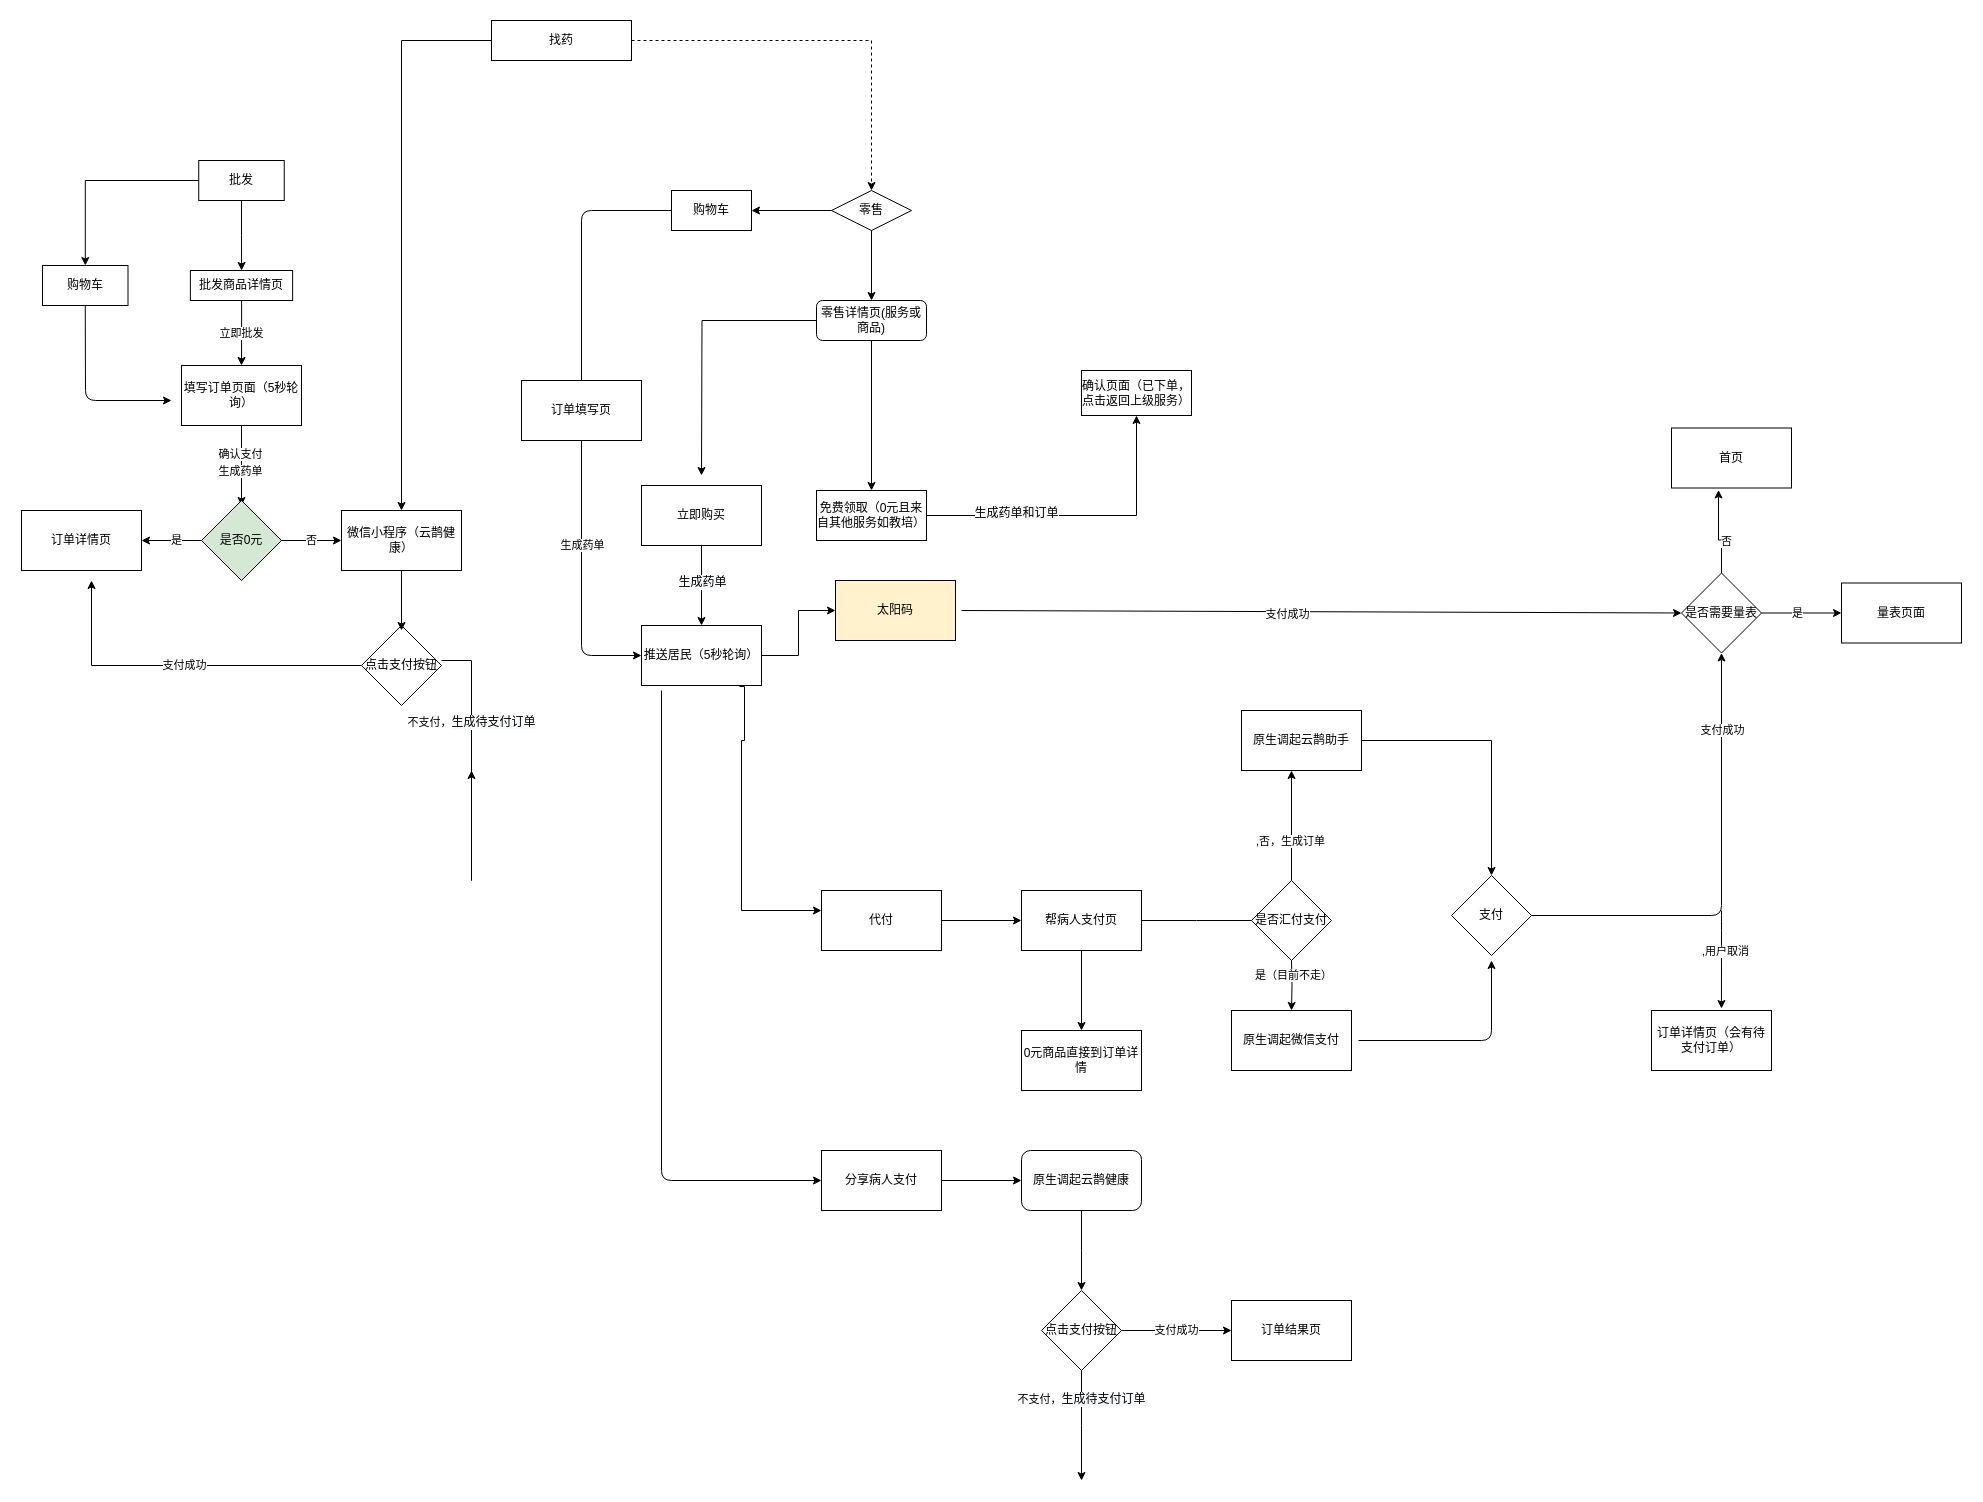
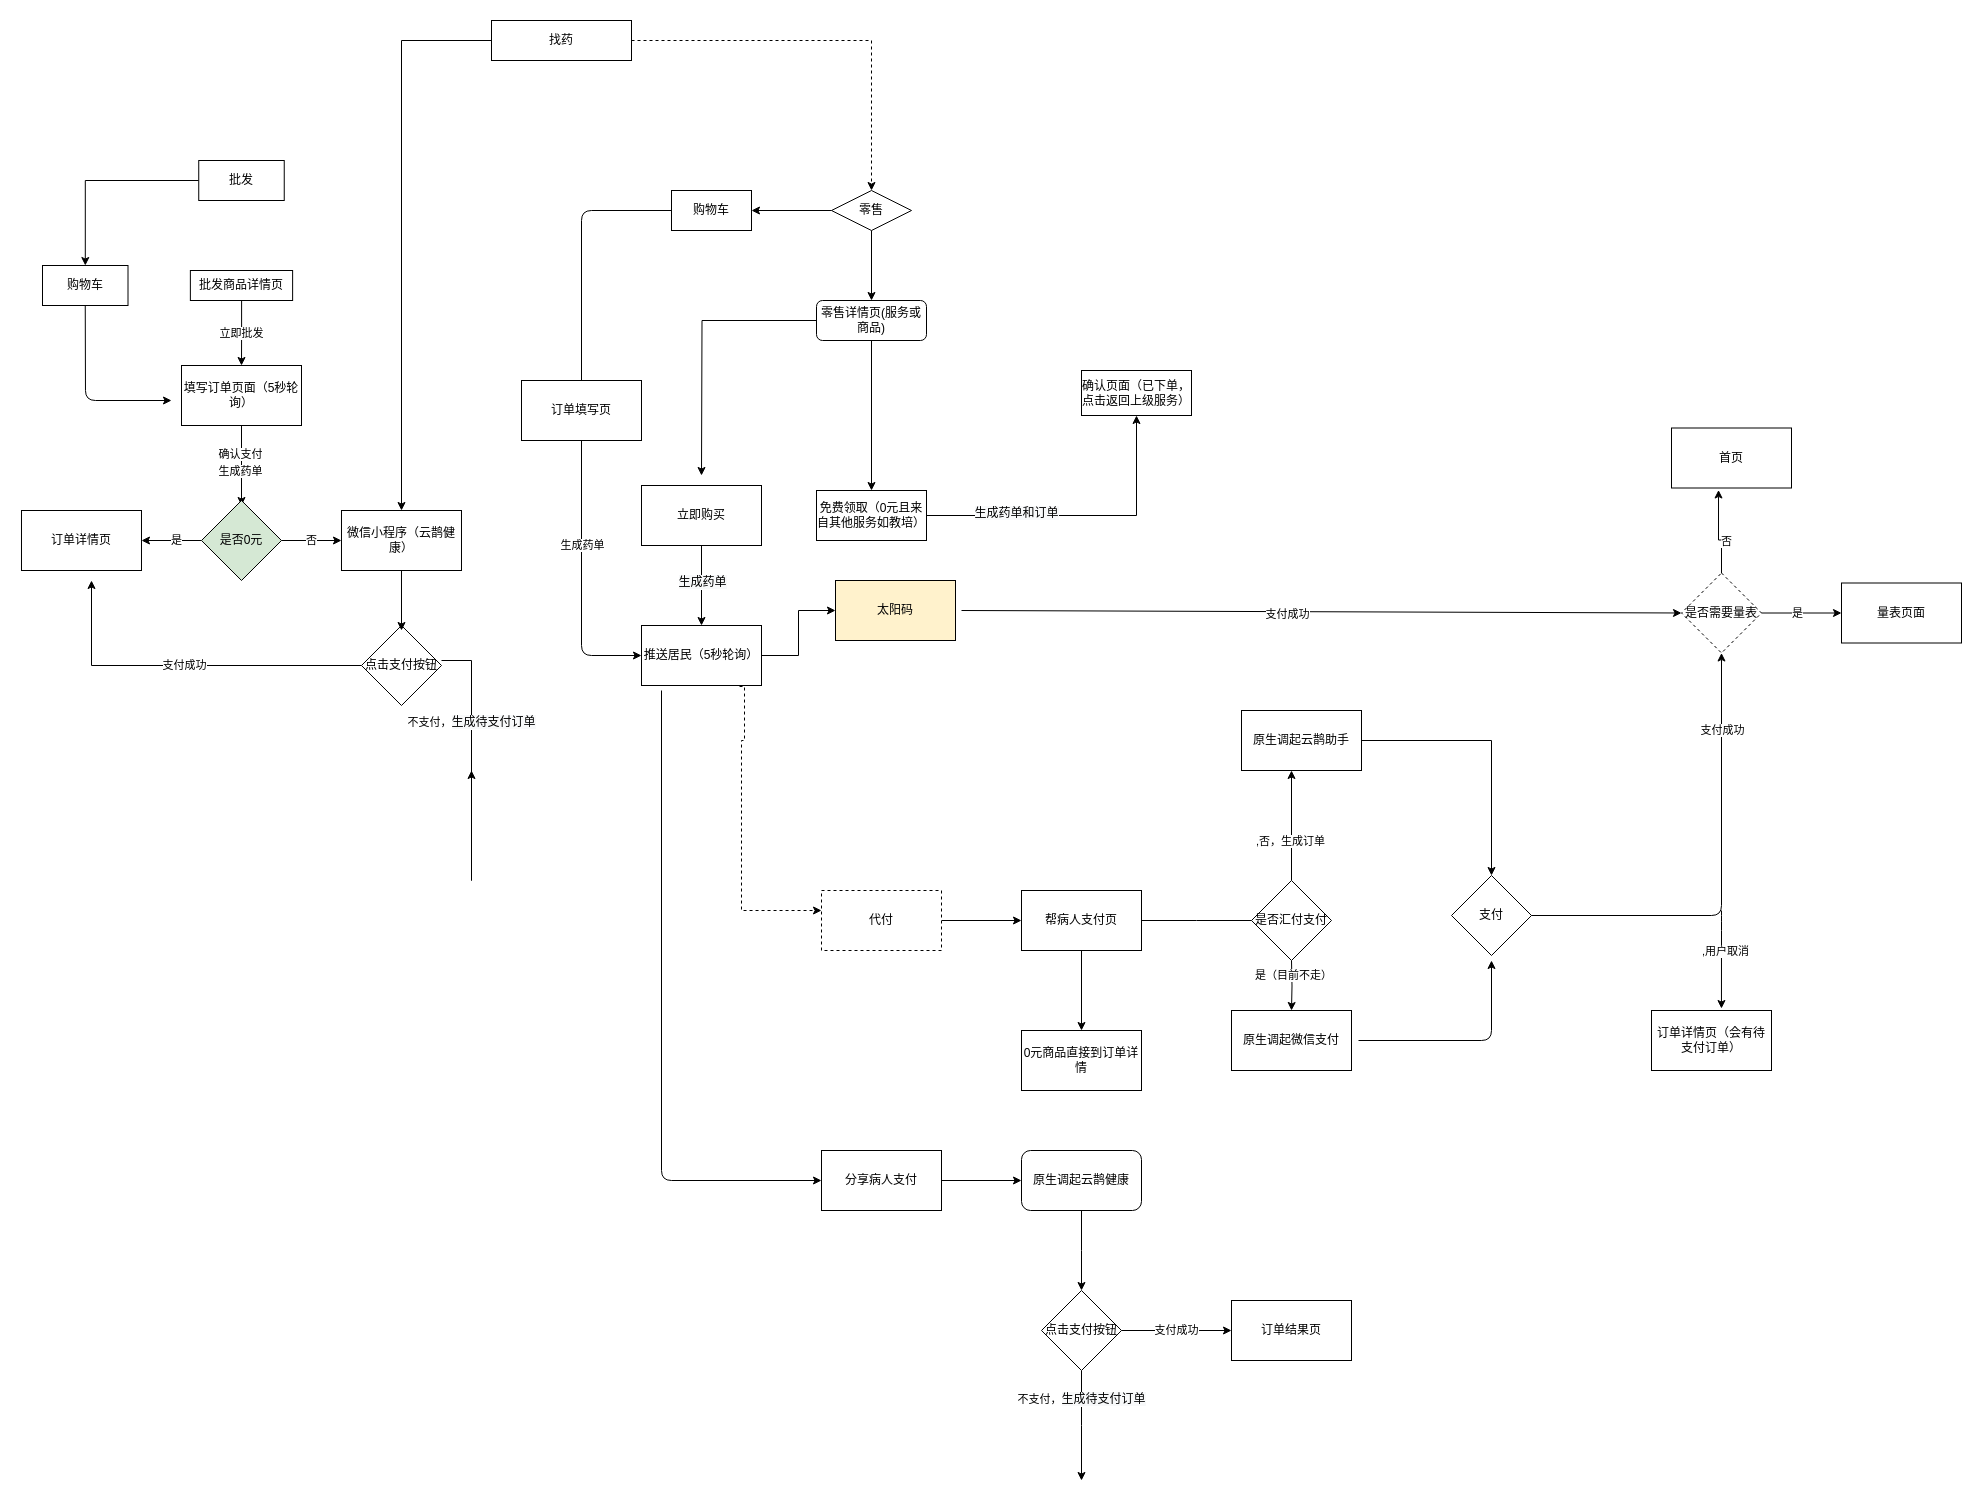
edge "批发" -> "批发商品详情页": removed
node "是否需要量表": style solid -> dashed
edge "推送居民（5秒轮询）" -> "代付": style solid -> dashed
node "代付": style solid -> dashed
